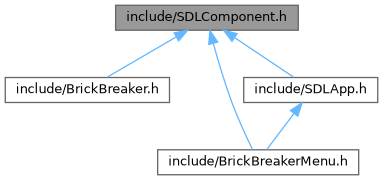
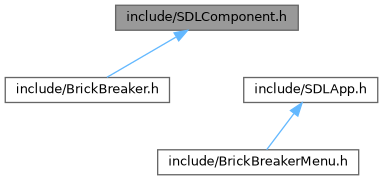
edge "include/SDLApp.h" -> "include/SDLComponent.h": removed
edge "include/BrickBreakerMenu.h" -> "include/SDLComponent.h": removed
